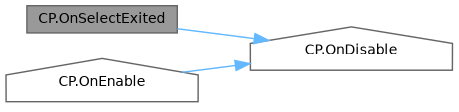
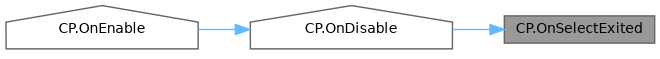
edge "CP.OnSelectExited" -> "CP.OnDisable": reversed
